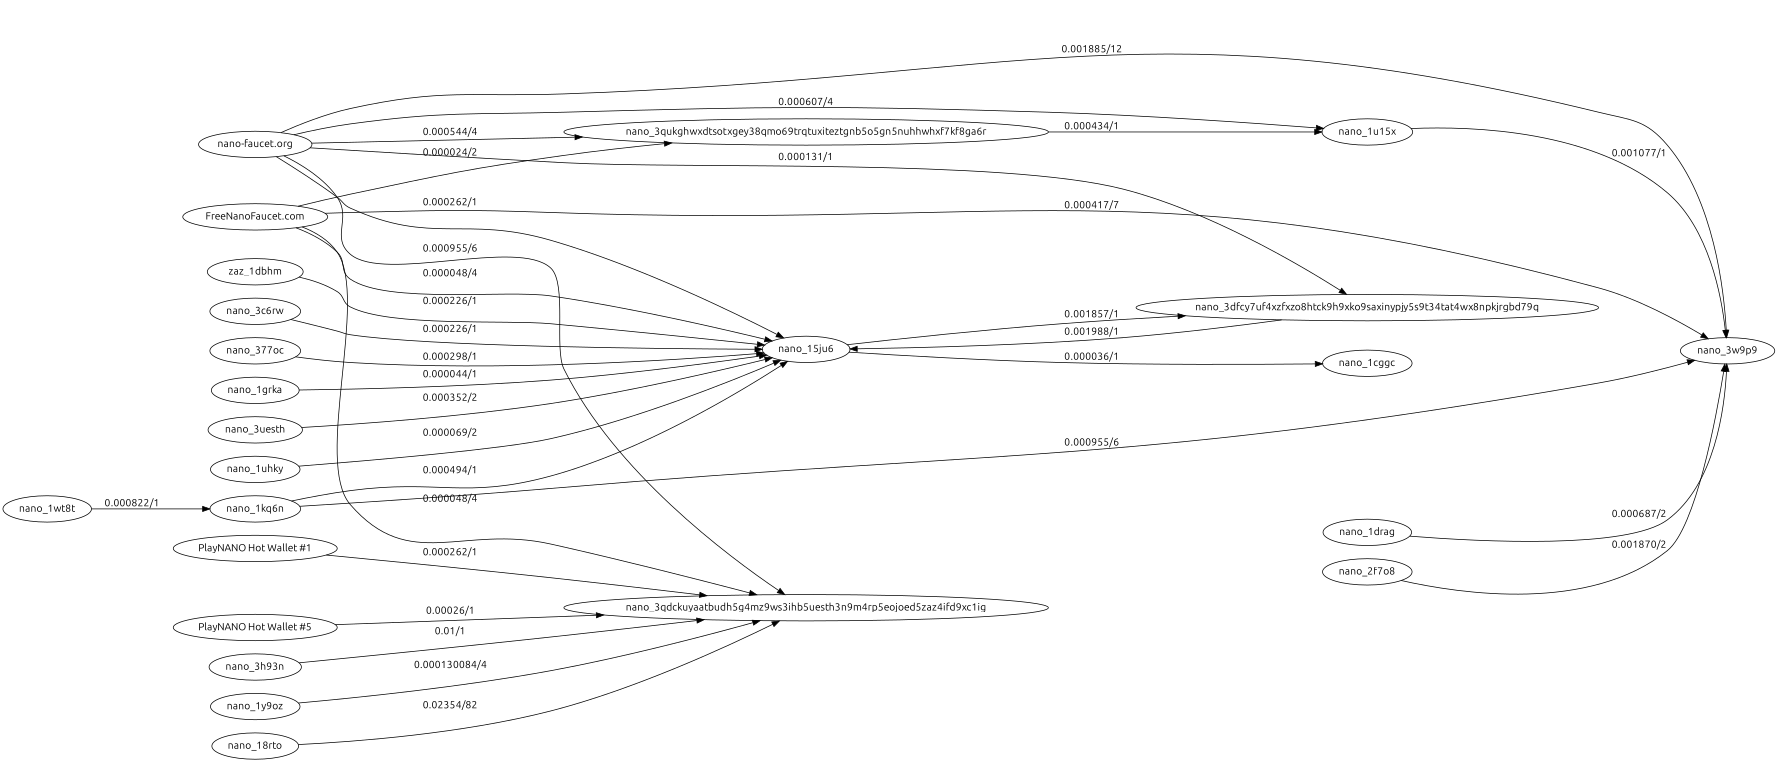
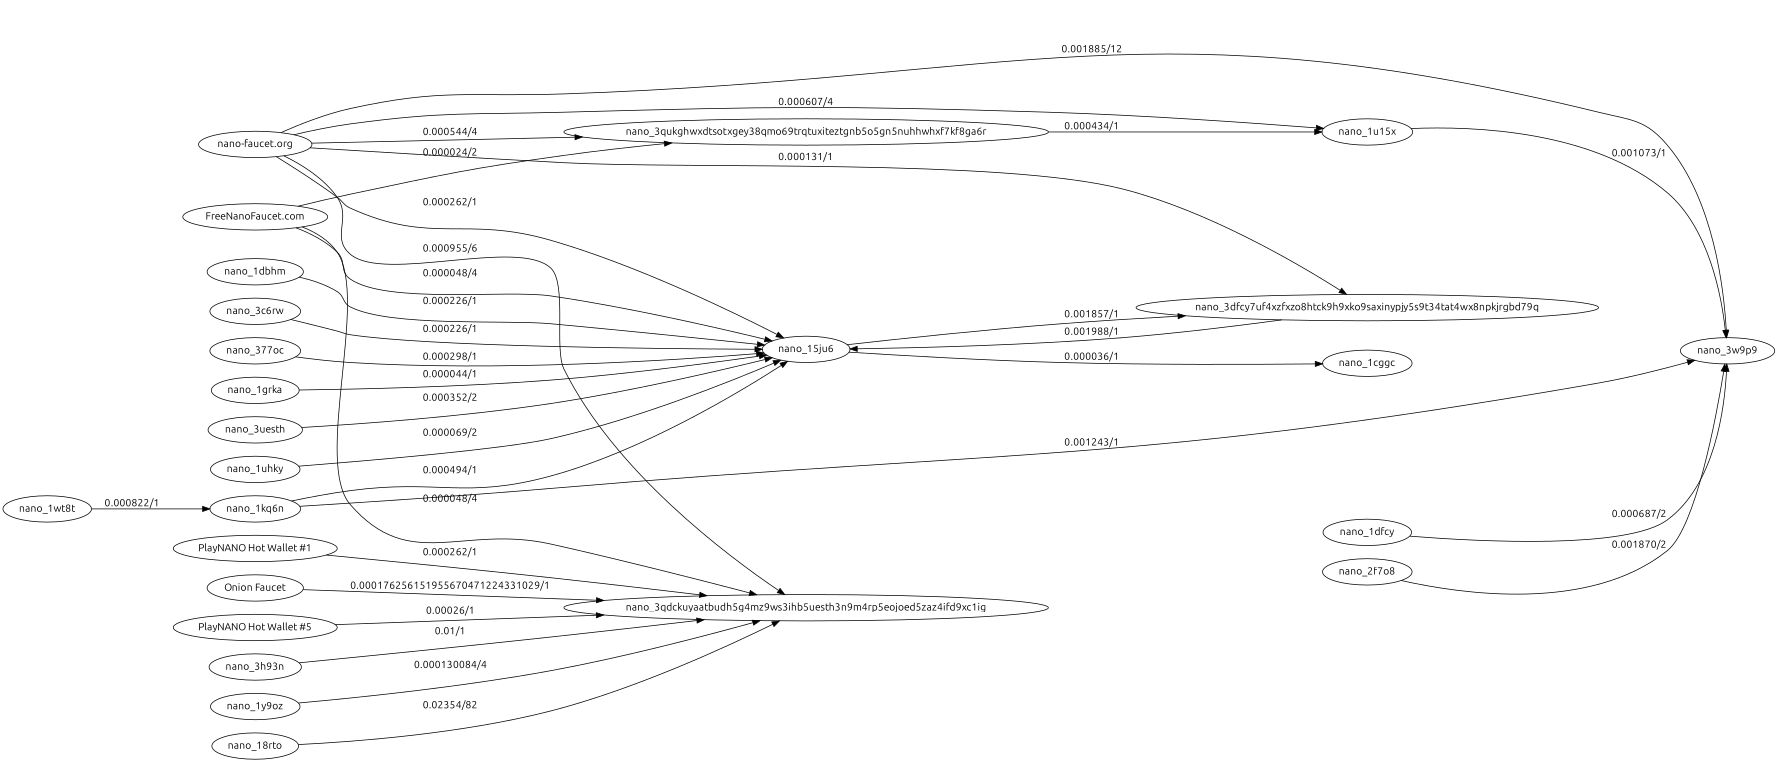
edge "nano_1u15x" -> "nano_3w9p9": label "0.001077/1" -> "0.001073/1"
edge "FreeNanoFaucet.com" -> "nano_3w9p9": removed, label "0.000417/7"
node "zaz_1dbhm": label "zaz_1dbhm" -> "nano_1dbhm"
edge "nano_1kq6n" -> "nano_3w9p9": label "0.000955/6" -> "0.001243/1"
node "nano_1drag": label "nano_1drag" -> "nano_1dfcy"
node "Onion Faucet": added
